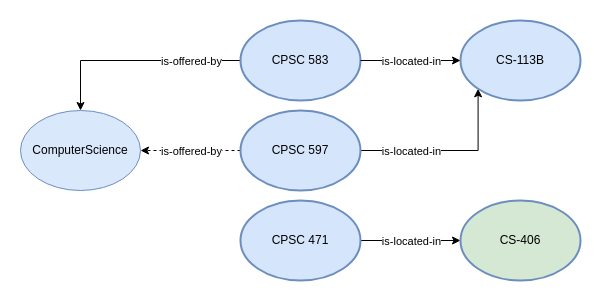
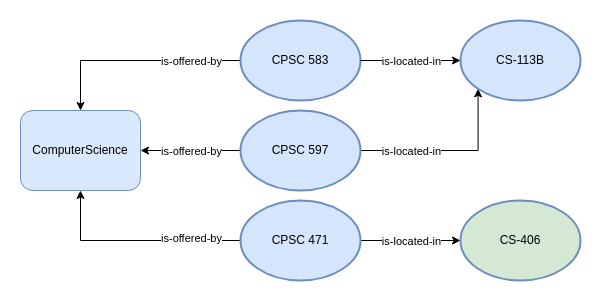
node "ComputerScience": shape ellipse -> rounded rectangle
edge "CPSC 597" -> "ComputerScience": style dashed -> solid
edge "CPSC 471" -> "ComputerScience": added, label "is-offered-by"
